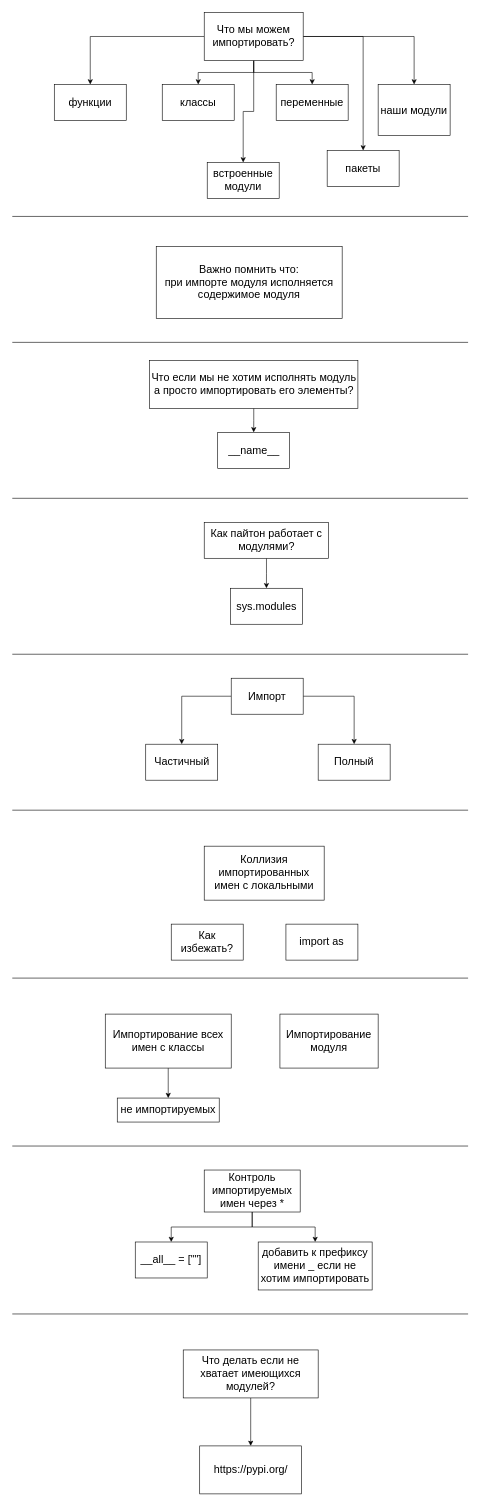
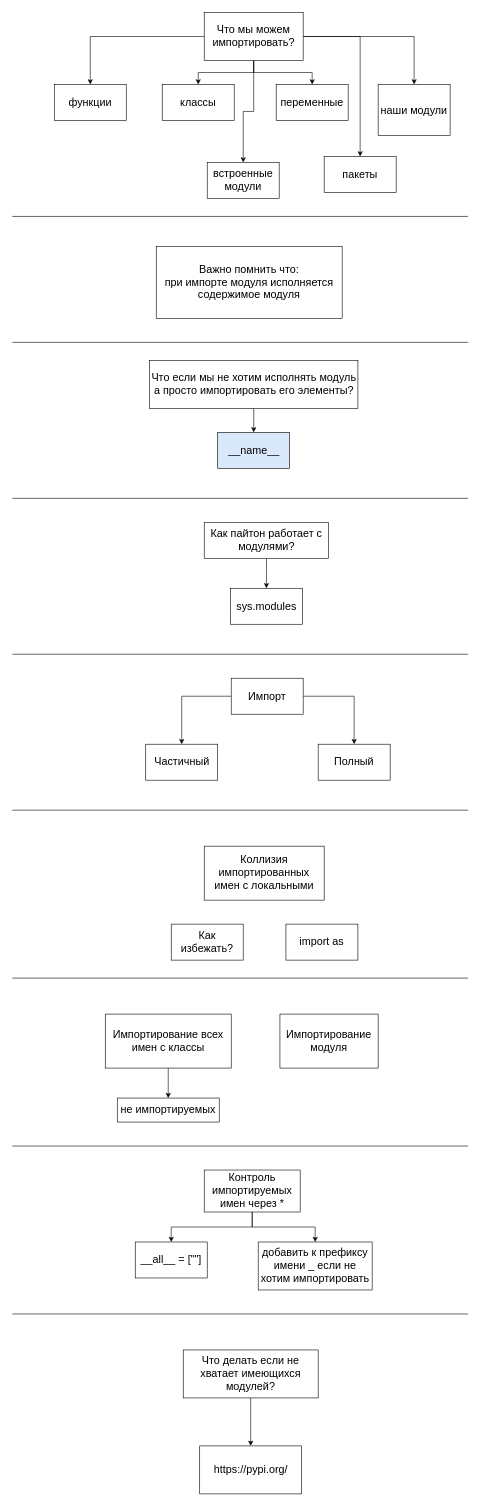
node "пакеты": moved (363, 168) -> (360, 174)
node "__name__": fillcolor #ffffff -> #dae8fc
